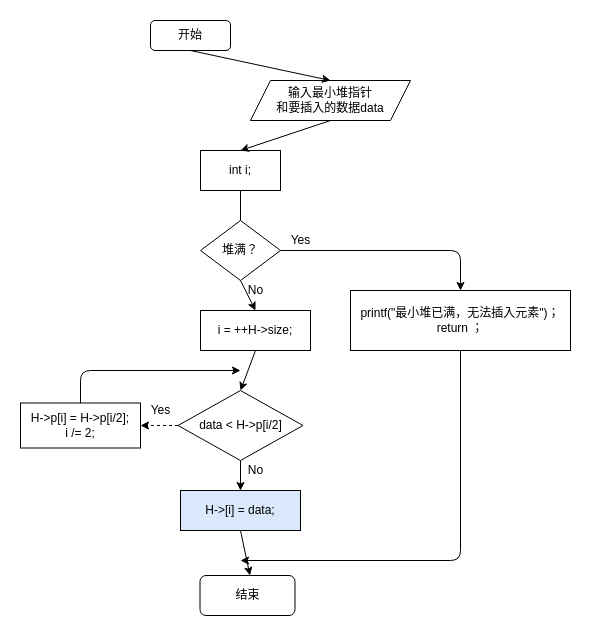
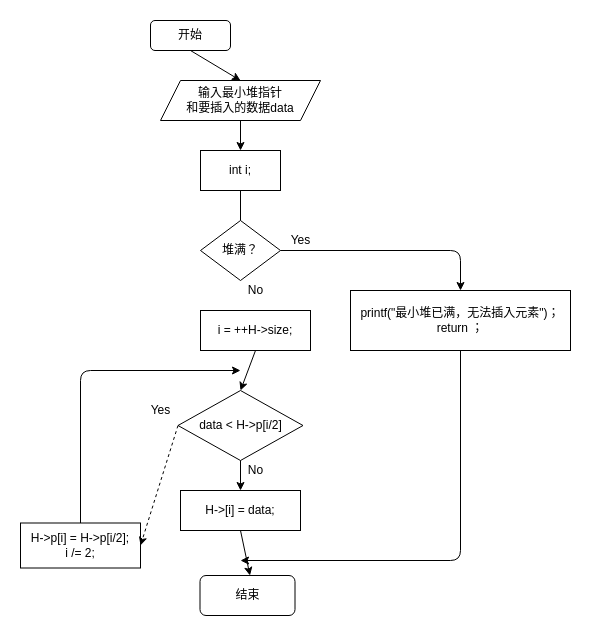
node "输入最小堆指针 和要插入的数据data": moved (331, 101) -> (241, 101)
edge "堆满？" -> "i = ++H->size;": removed
node "H->p[i] = H->p[i/2]; i /= 2;": moved (81, 426) -> (81, 546)
node "H->[i] = data;": fillcolor #dae8fc -> #ffffff
